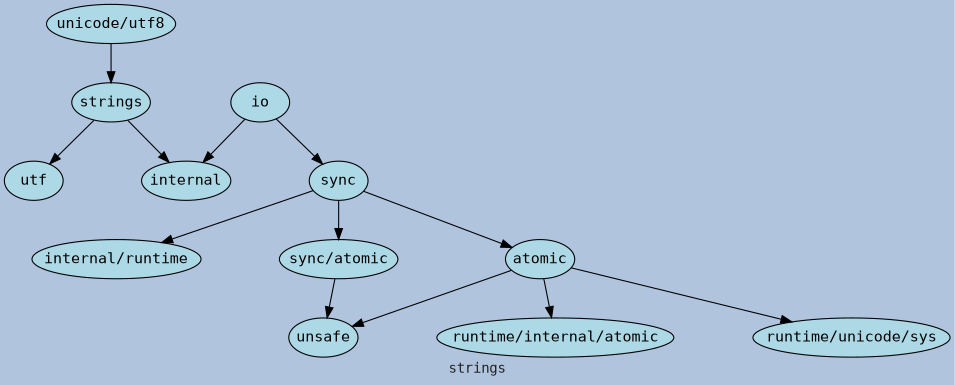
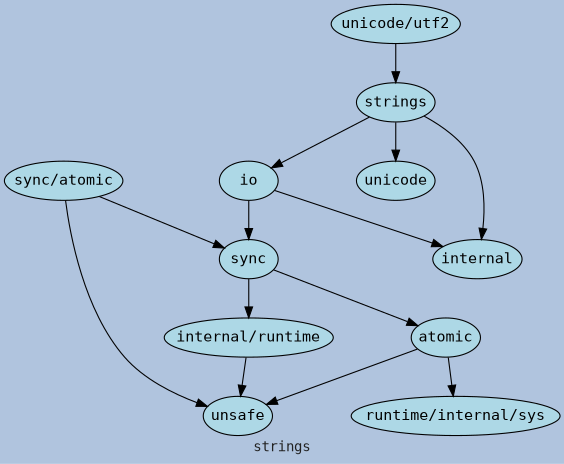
node "unicode/utf8": label "unicode/utf8" -> "unicode/utf2"
edge "strings" -> "io": added
node "utf": label "utf" -> "unicode"
edge "sync" -> "sync/atomic": reversed
node "runtime/internal/atomic": removed
node "runtime/unicode/sys": label "runtime/unicode/sys" -> "runtime/internal/sys"
edge "internal/runtime" -> "unsafe": added
